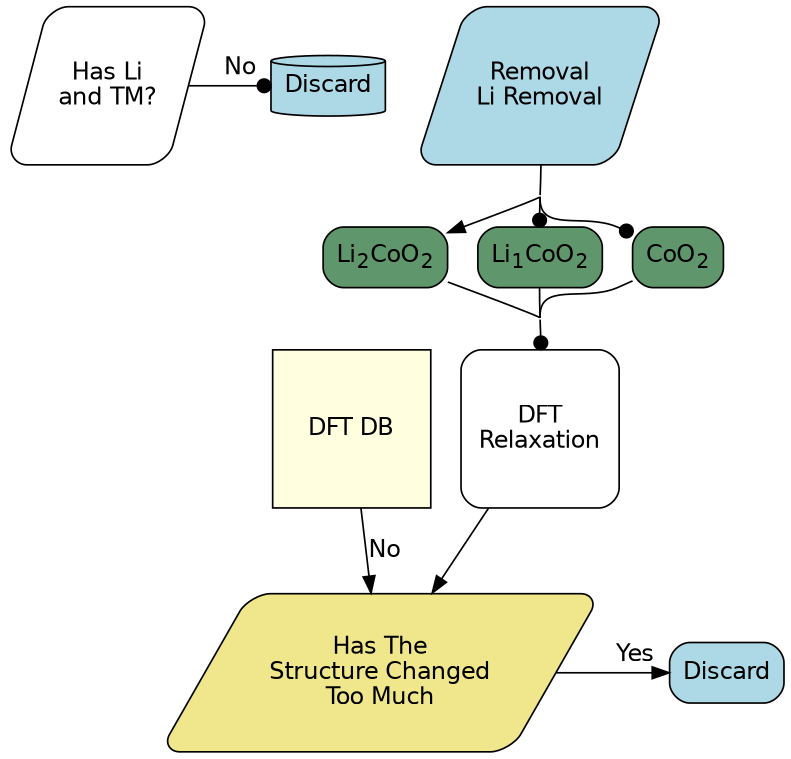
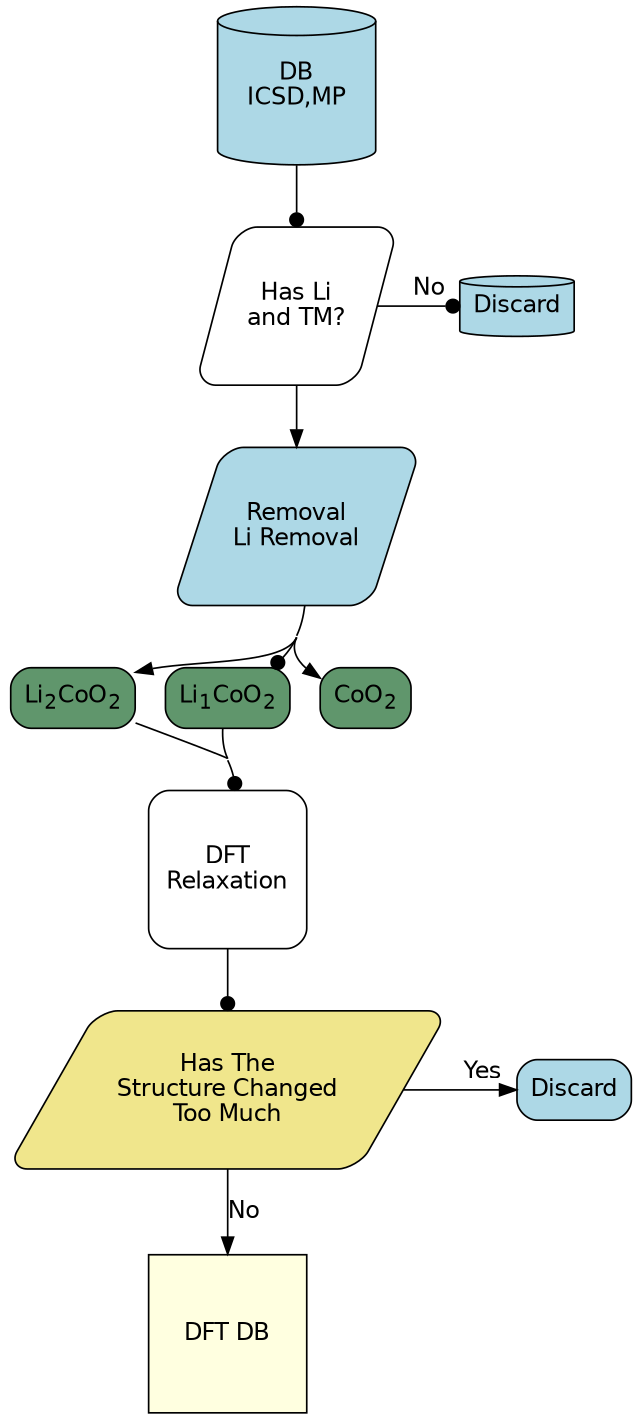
node "DB ICSD,MP": added
edge "Removal Li Removal" -> "CoO": arrowhead dot -> normal
edge "CoO" -> "DFT Relaxation": removed
edge "Has Li and TM?" -> "Removal Li Removal": added
edge "DFT DB" -> "Has The Structure Changed Too Much": reversed
edge "DFT Relaxation" -> "Has The Structure Changed Too Much": arrowhead normal -> dot
